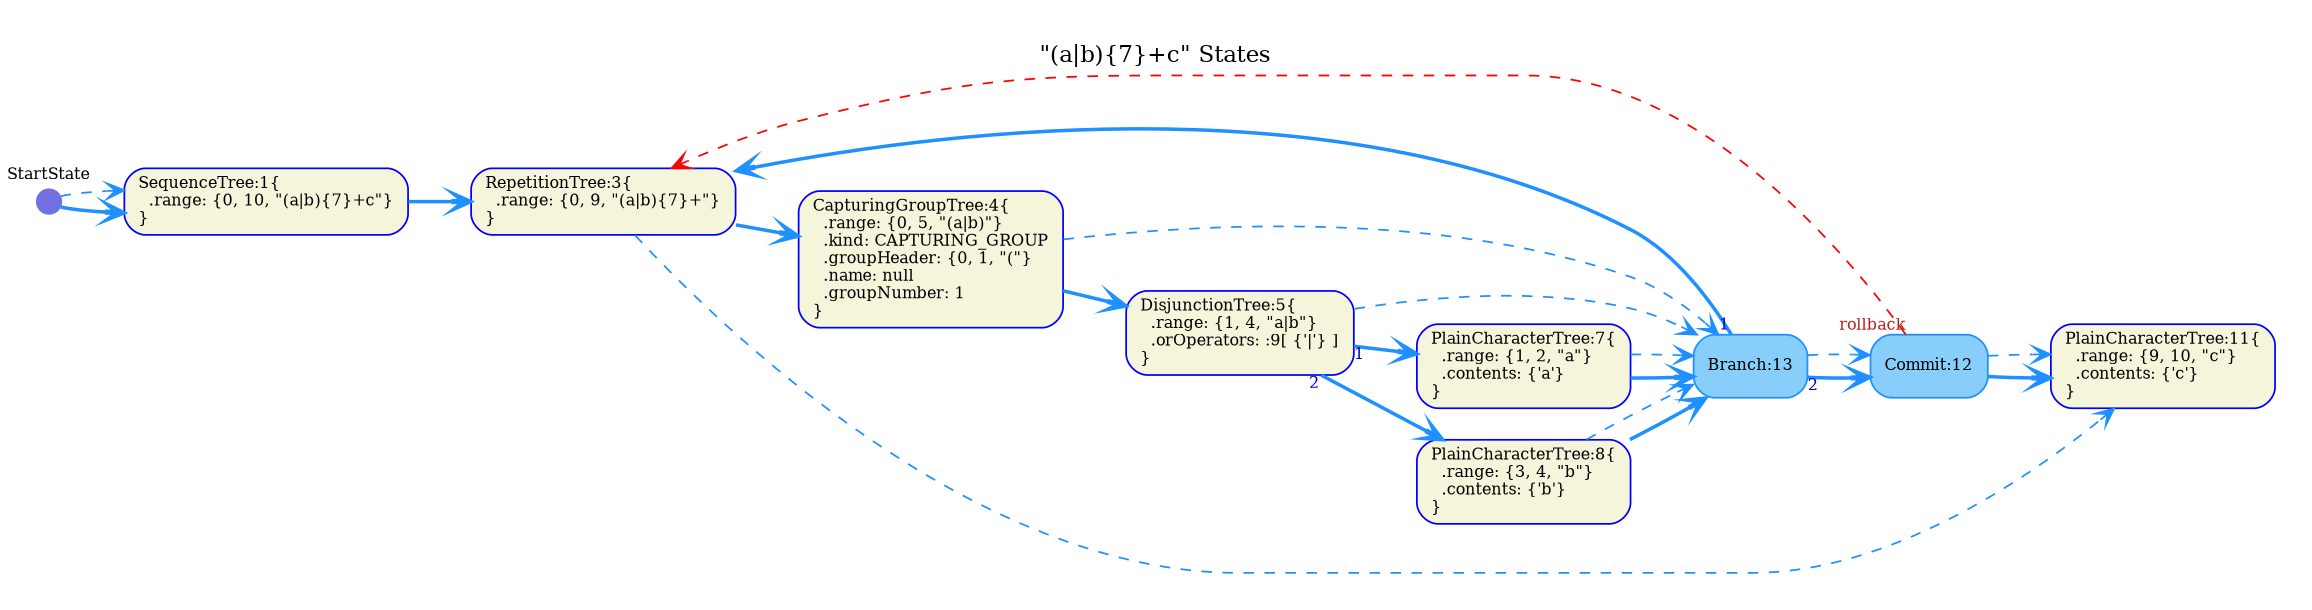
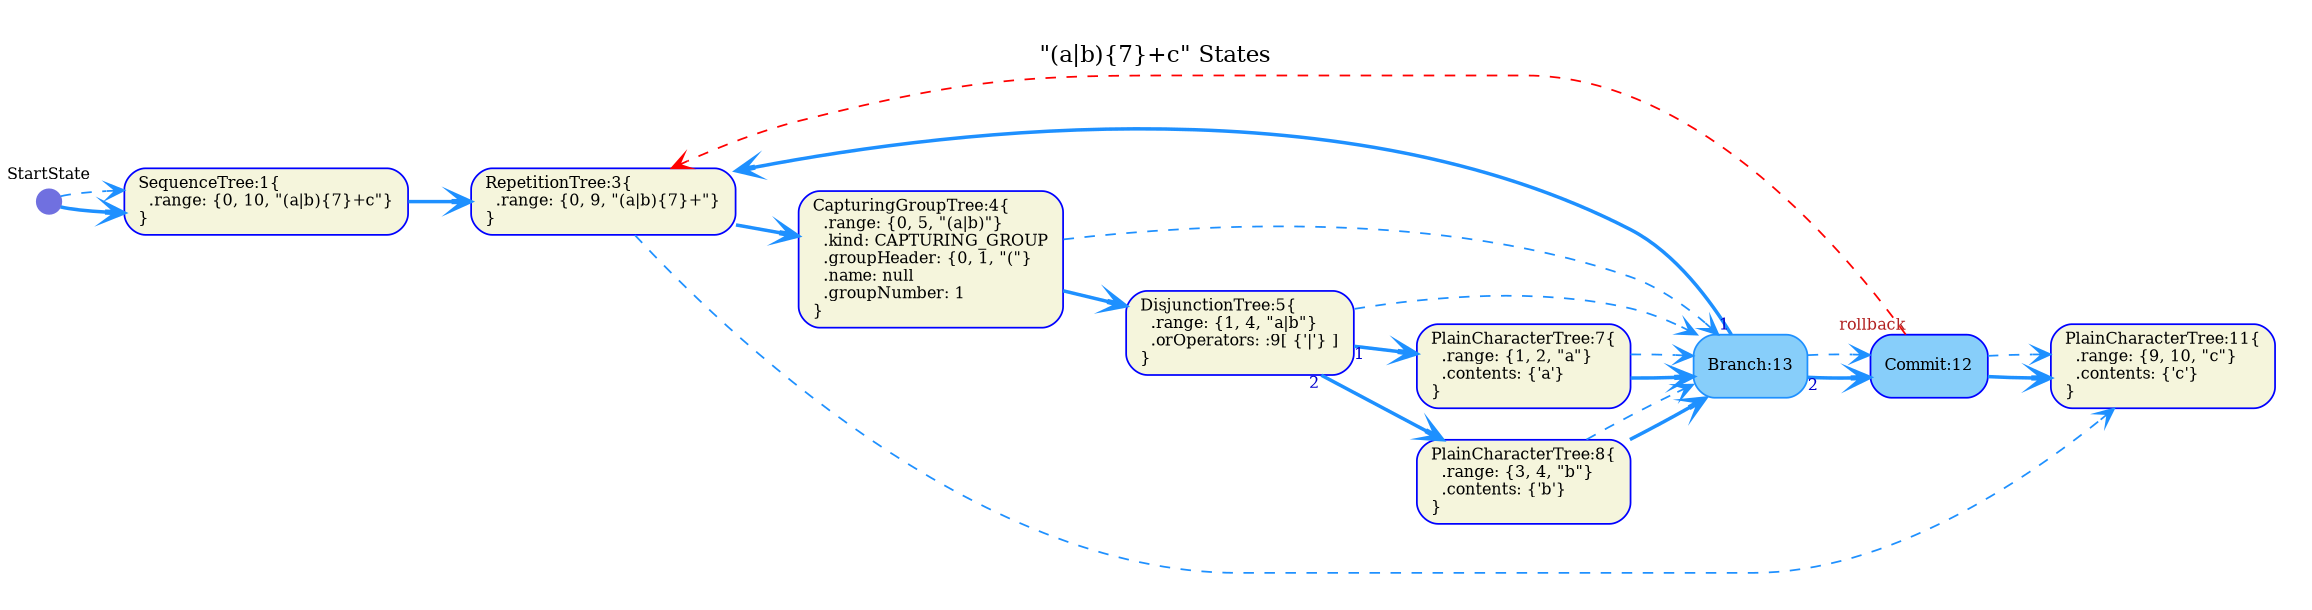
node "Commit:12": color DodgerBlue -> Blue
